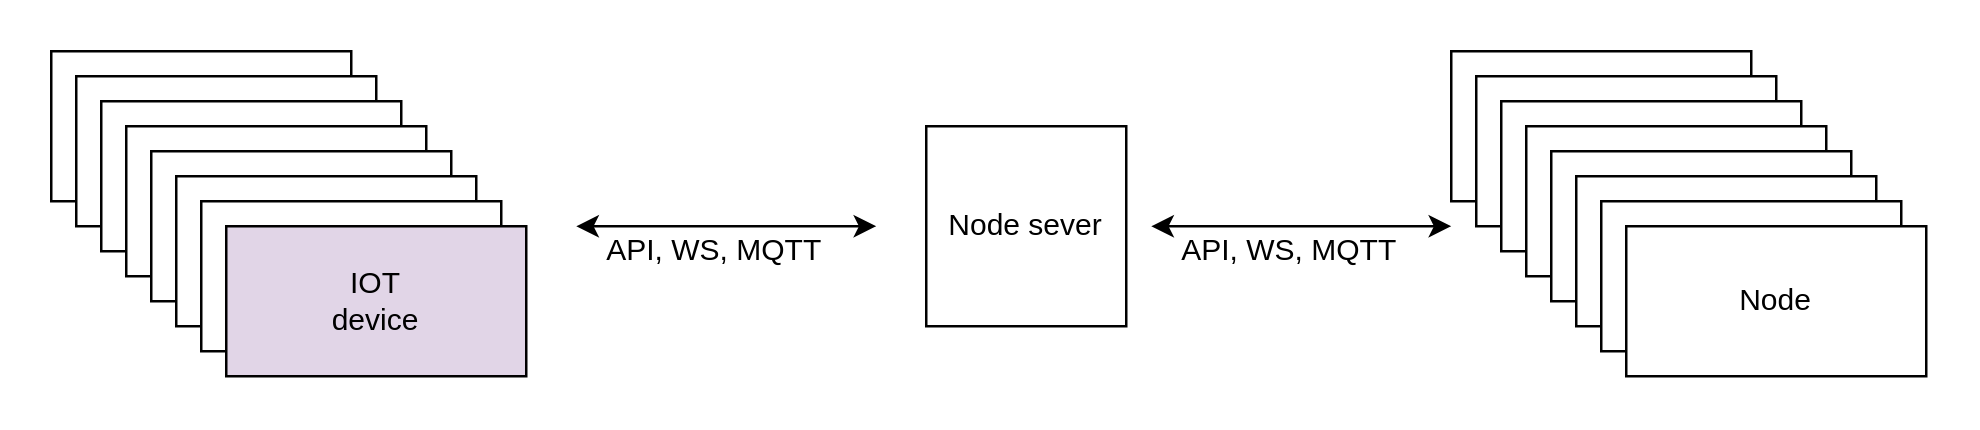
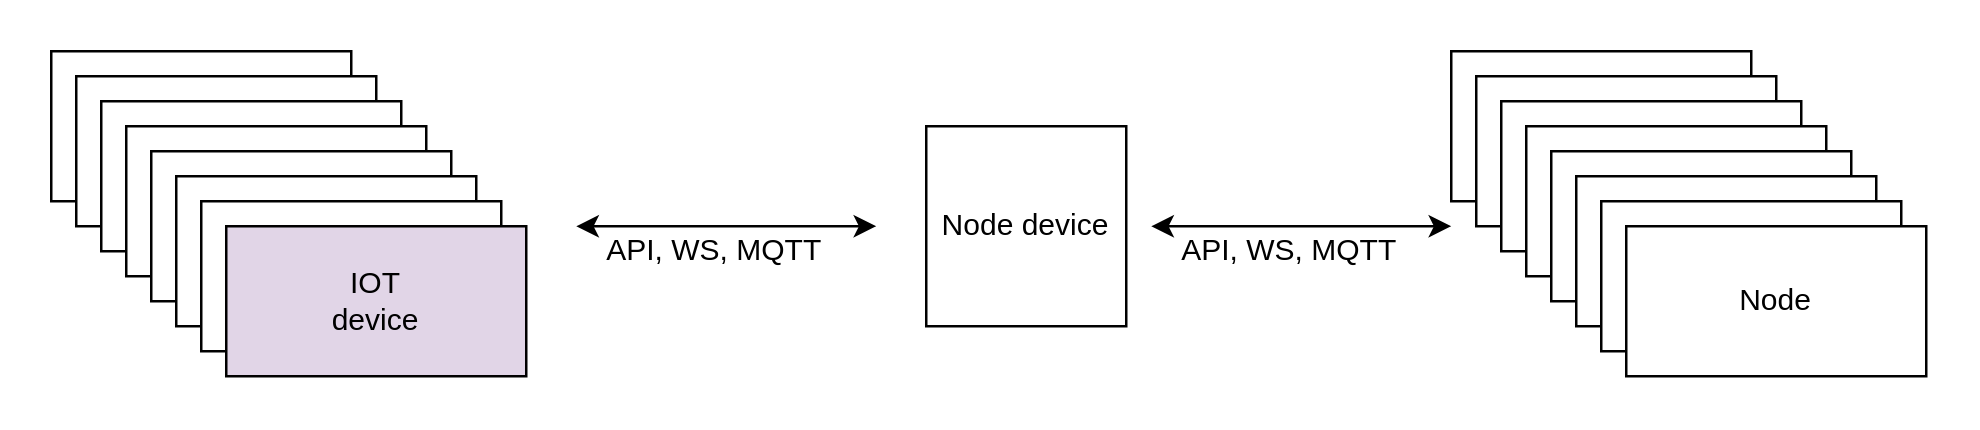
node "Node sever": label "Node sever" -> "Node device"
